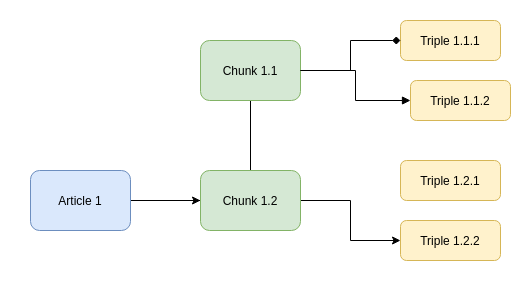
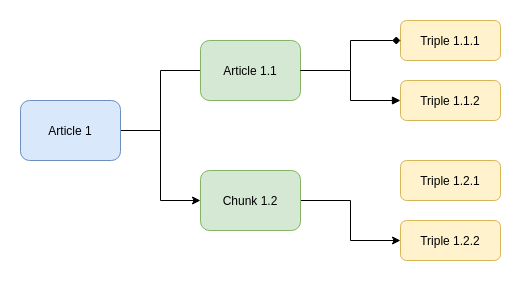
node "Chunk 1.1": label "Chunk 1.1" -> "Article 1.1"
node "Triple 1.1.2": moved (461, 101) -> (451, 101)
node "Article 1": moved (81, 201) -> (71, 131)
